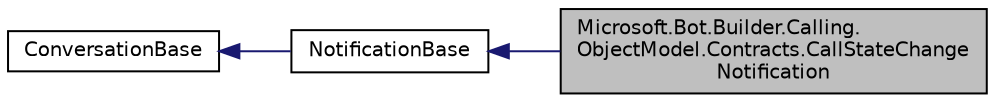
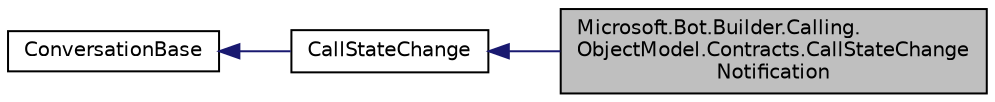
node "NotificationBase": label "NotificationBase" -> "CallStateChange"
